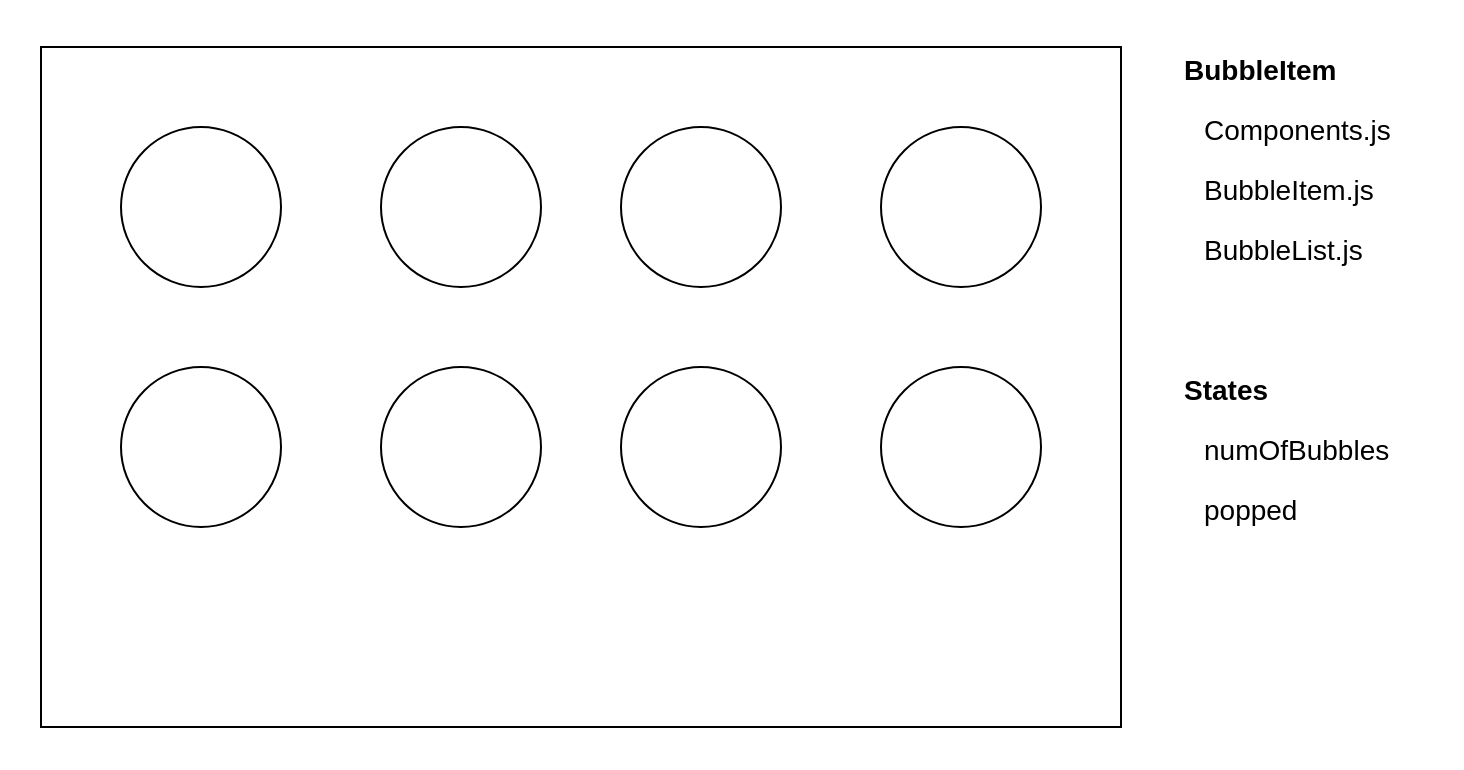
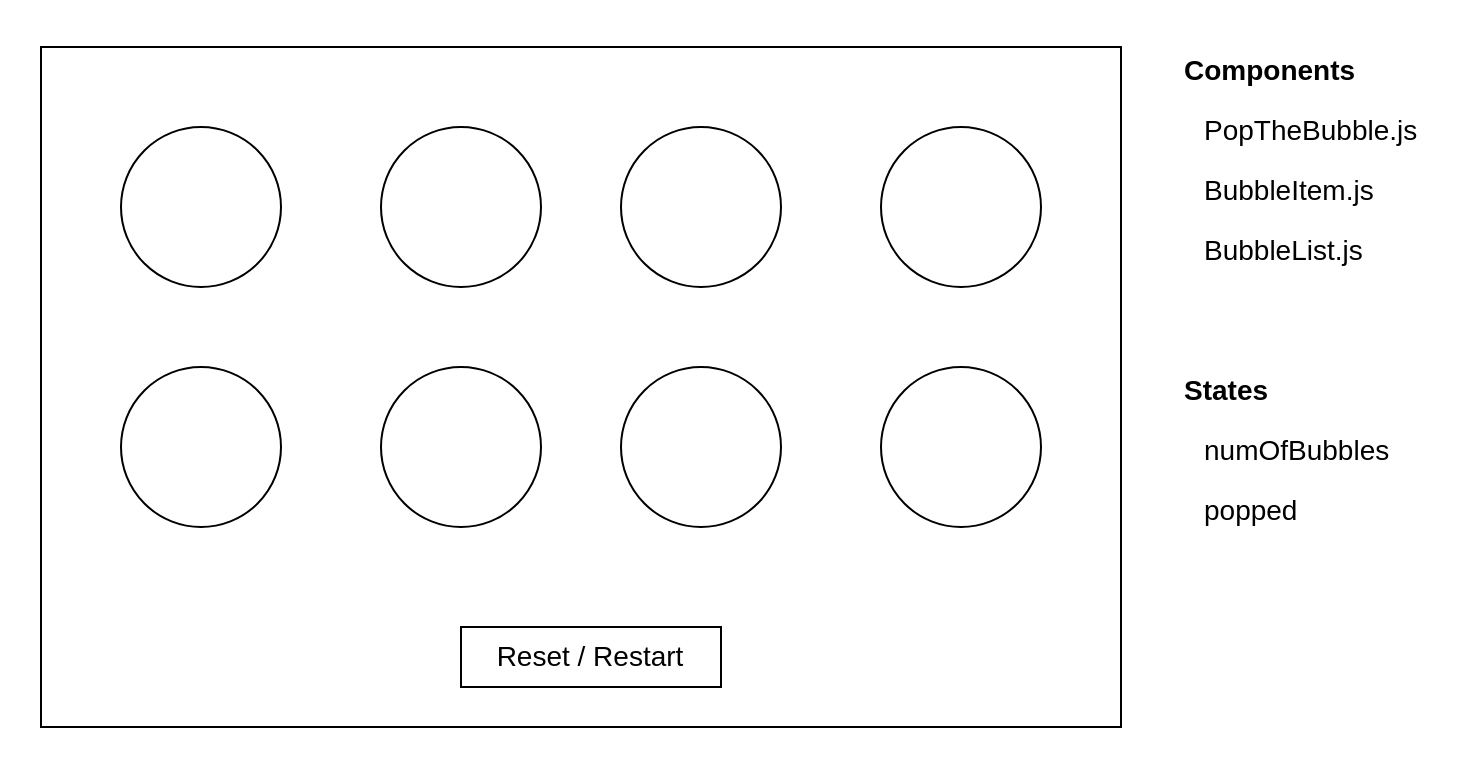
node "BubbleItem": label "BubbleItem" -> "Components"
node "Components.js": label "Components.js" -> "PopTheBubble.js"
node "Reset / Restart": added
